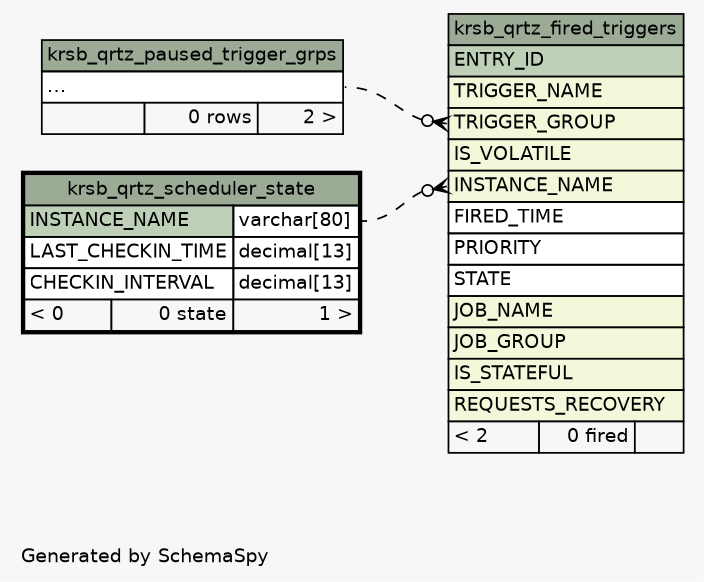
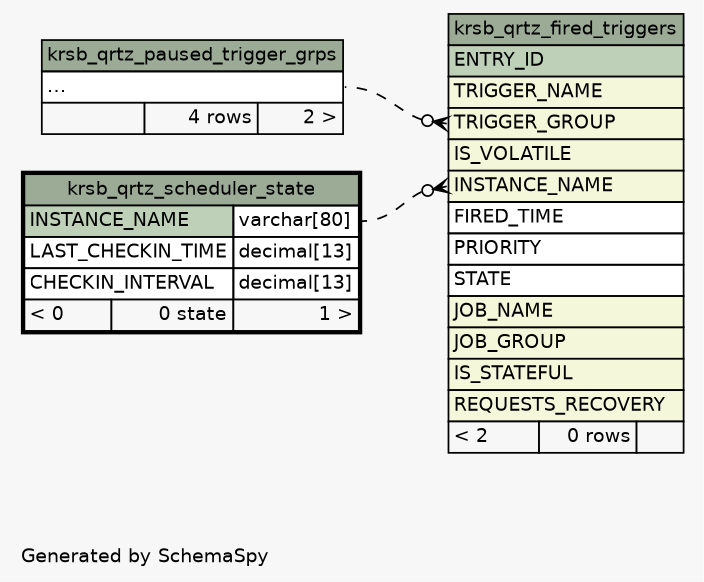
node "krsb_qrtz_paused_trigger_grps": text "0 rows" -> "4 rows"
node "krsb_qrtz_fired_triggers": text "0 fired" -> "0 rows"
